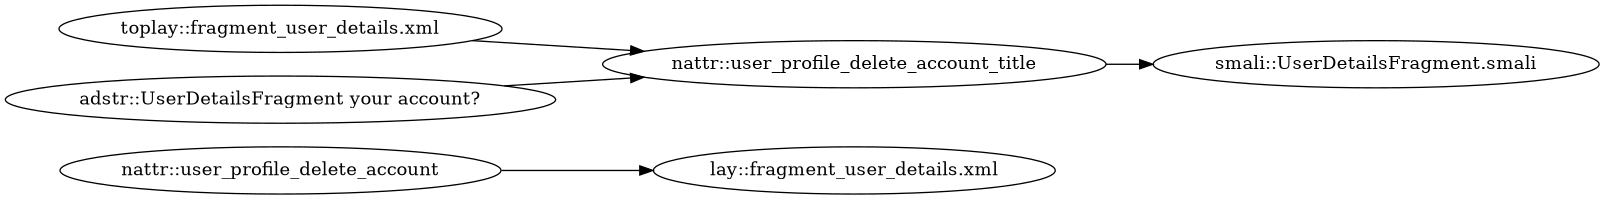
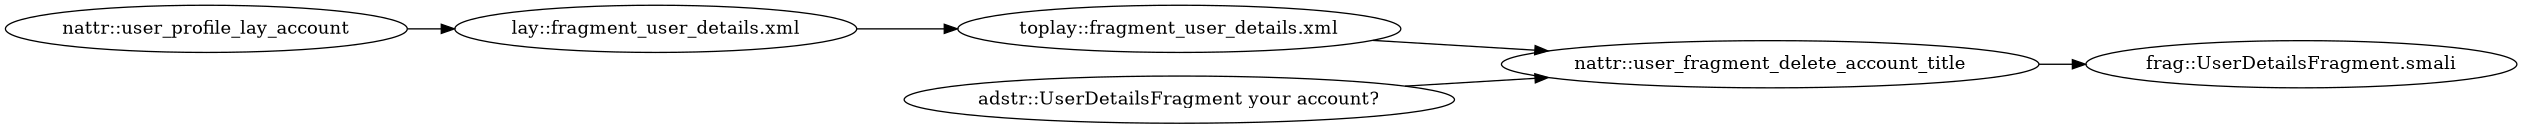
edge "lay::fragment_user_details.xml" -> "toplay::fragment_user_details.xml": added
node "nattr::user_profile_delete_account_title": label "nattr::user_profile_delete_account_title" -> "nattr::user_fragment_delete_account_title"
node "smali::UserDetailsFragment.smali": label "smali::UserDetailsFragment.smali" -> "frag::UserDetailsFragment.smali"
node "nattr::user_profile_delete_account": label "nattr::user_profile_delete_account" -> "nattr::user_profile_lay_account"
